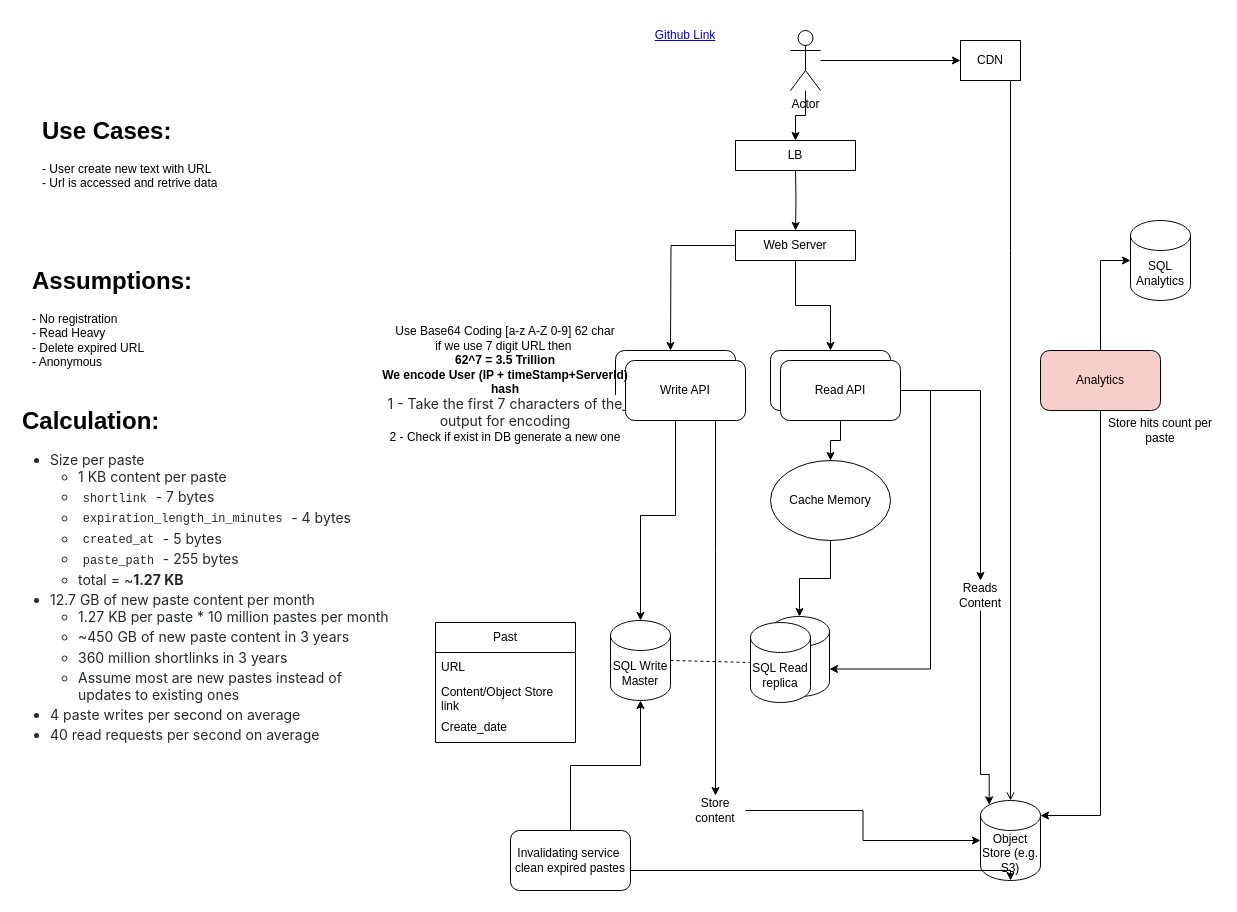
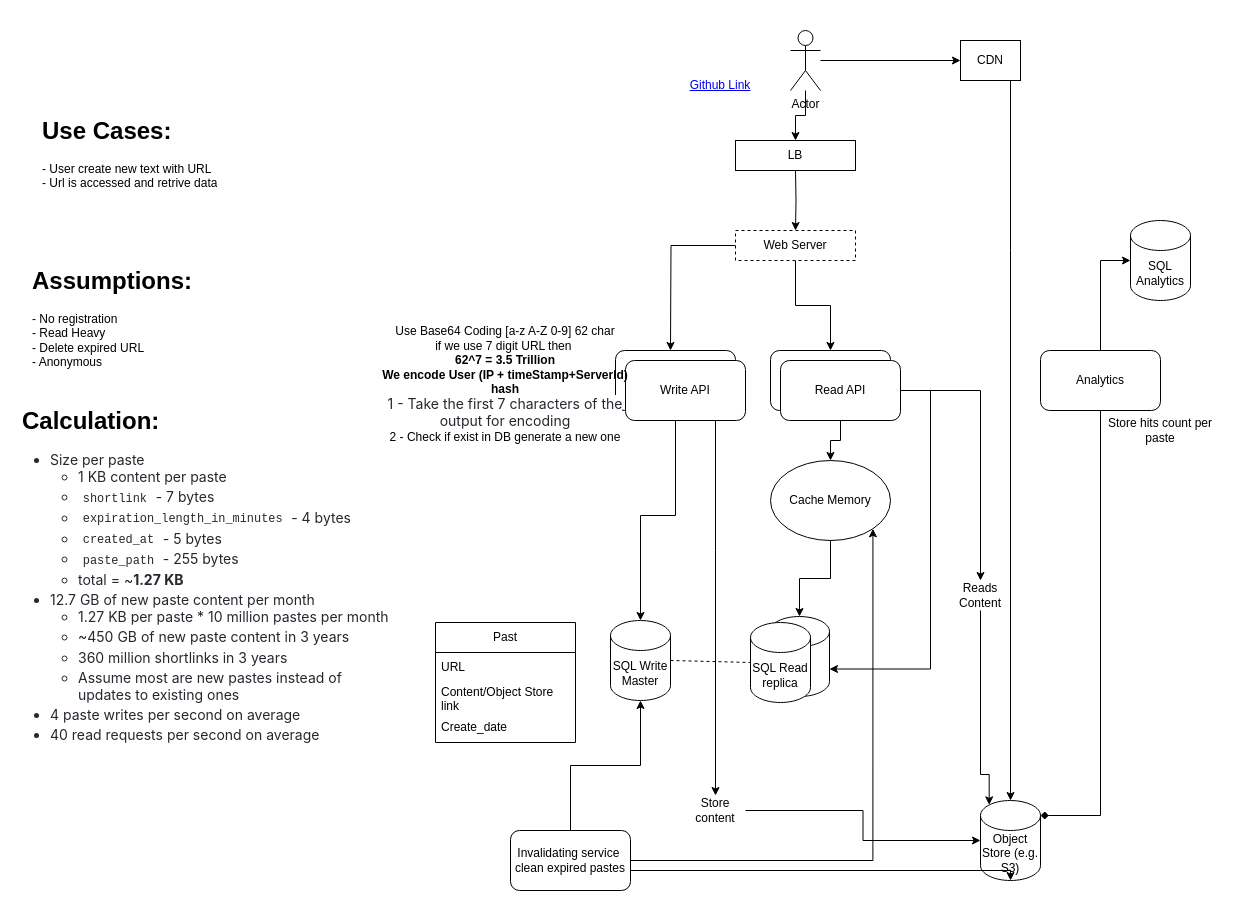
node "Github Link": moved (686, 36) -> (721, 86)
node "Web Server": style solid -> dashed
node "Analytics": fillcolor #f8cecc -> #ffffff
edge "CDN" -> "Object Store (e.g. S3)": arrowhead open -> classic
edge "Analytics" -> "Object Store (e.g. S3)": arrowhead classic -> diamond
edge "Invalidating service clean expired pastes" -> "Cache Memory": added
